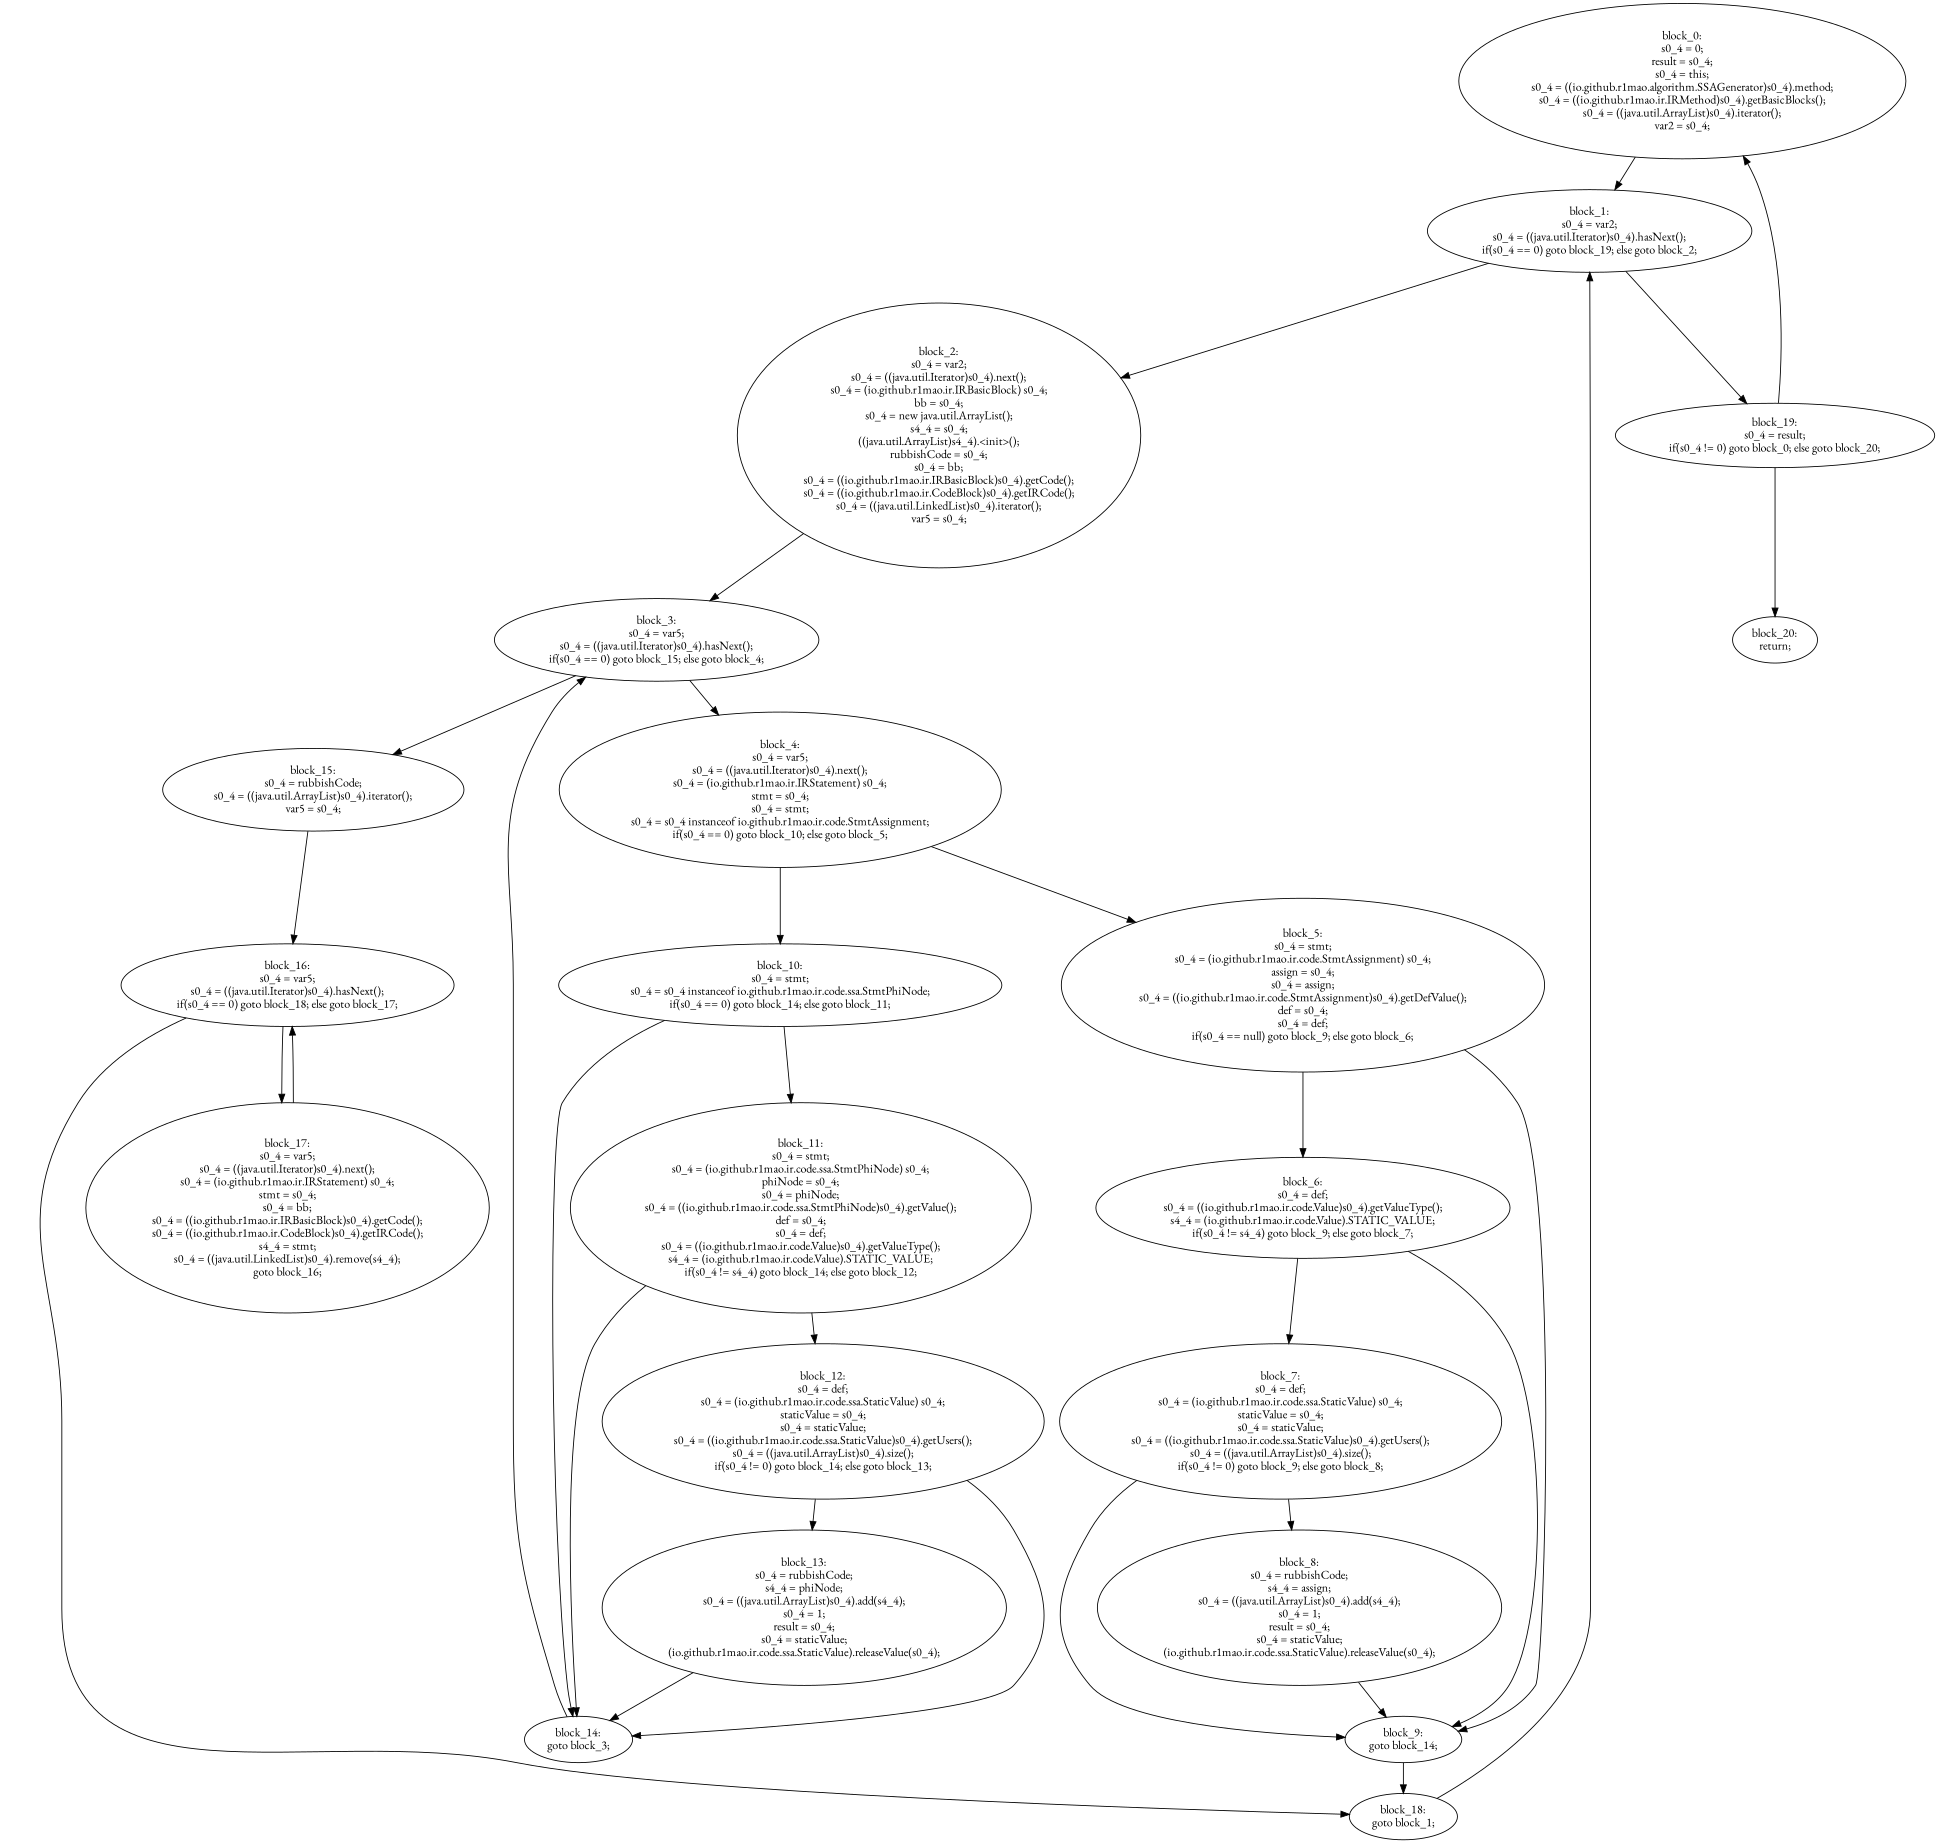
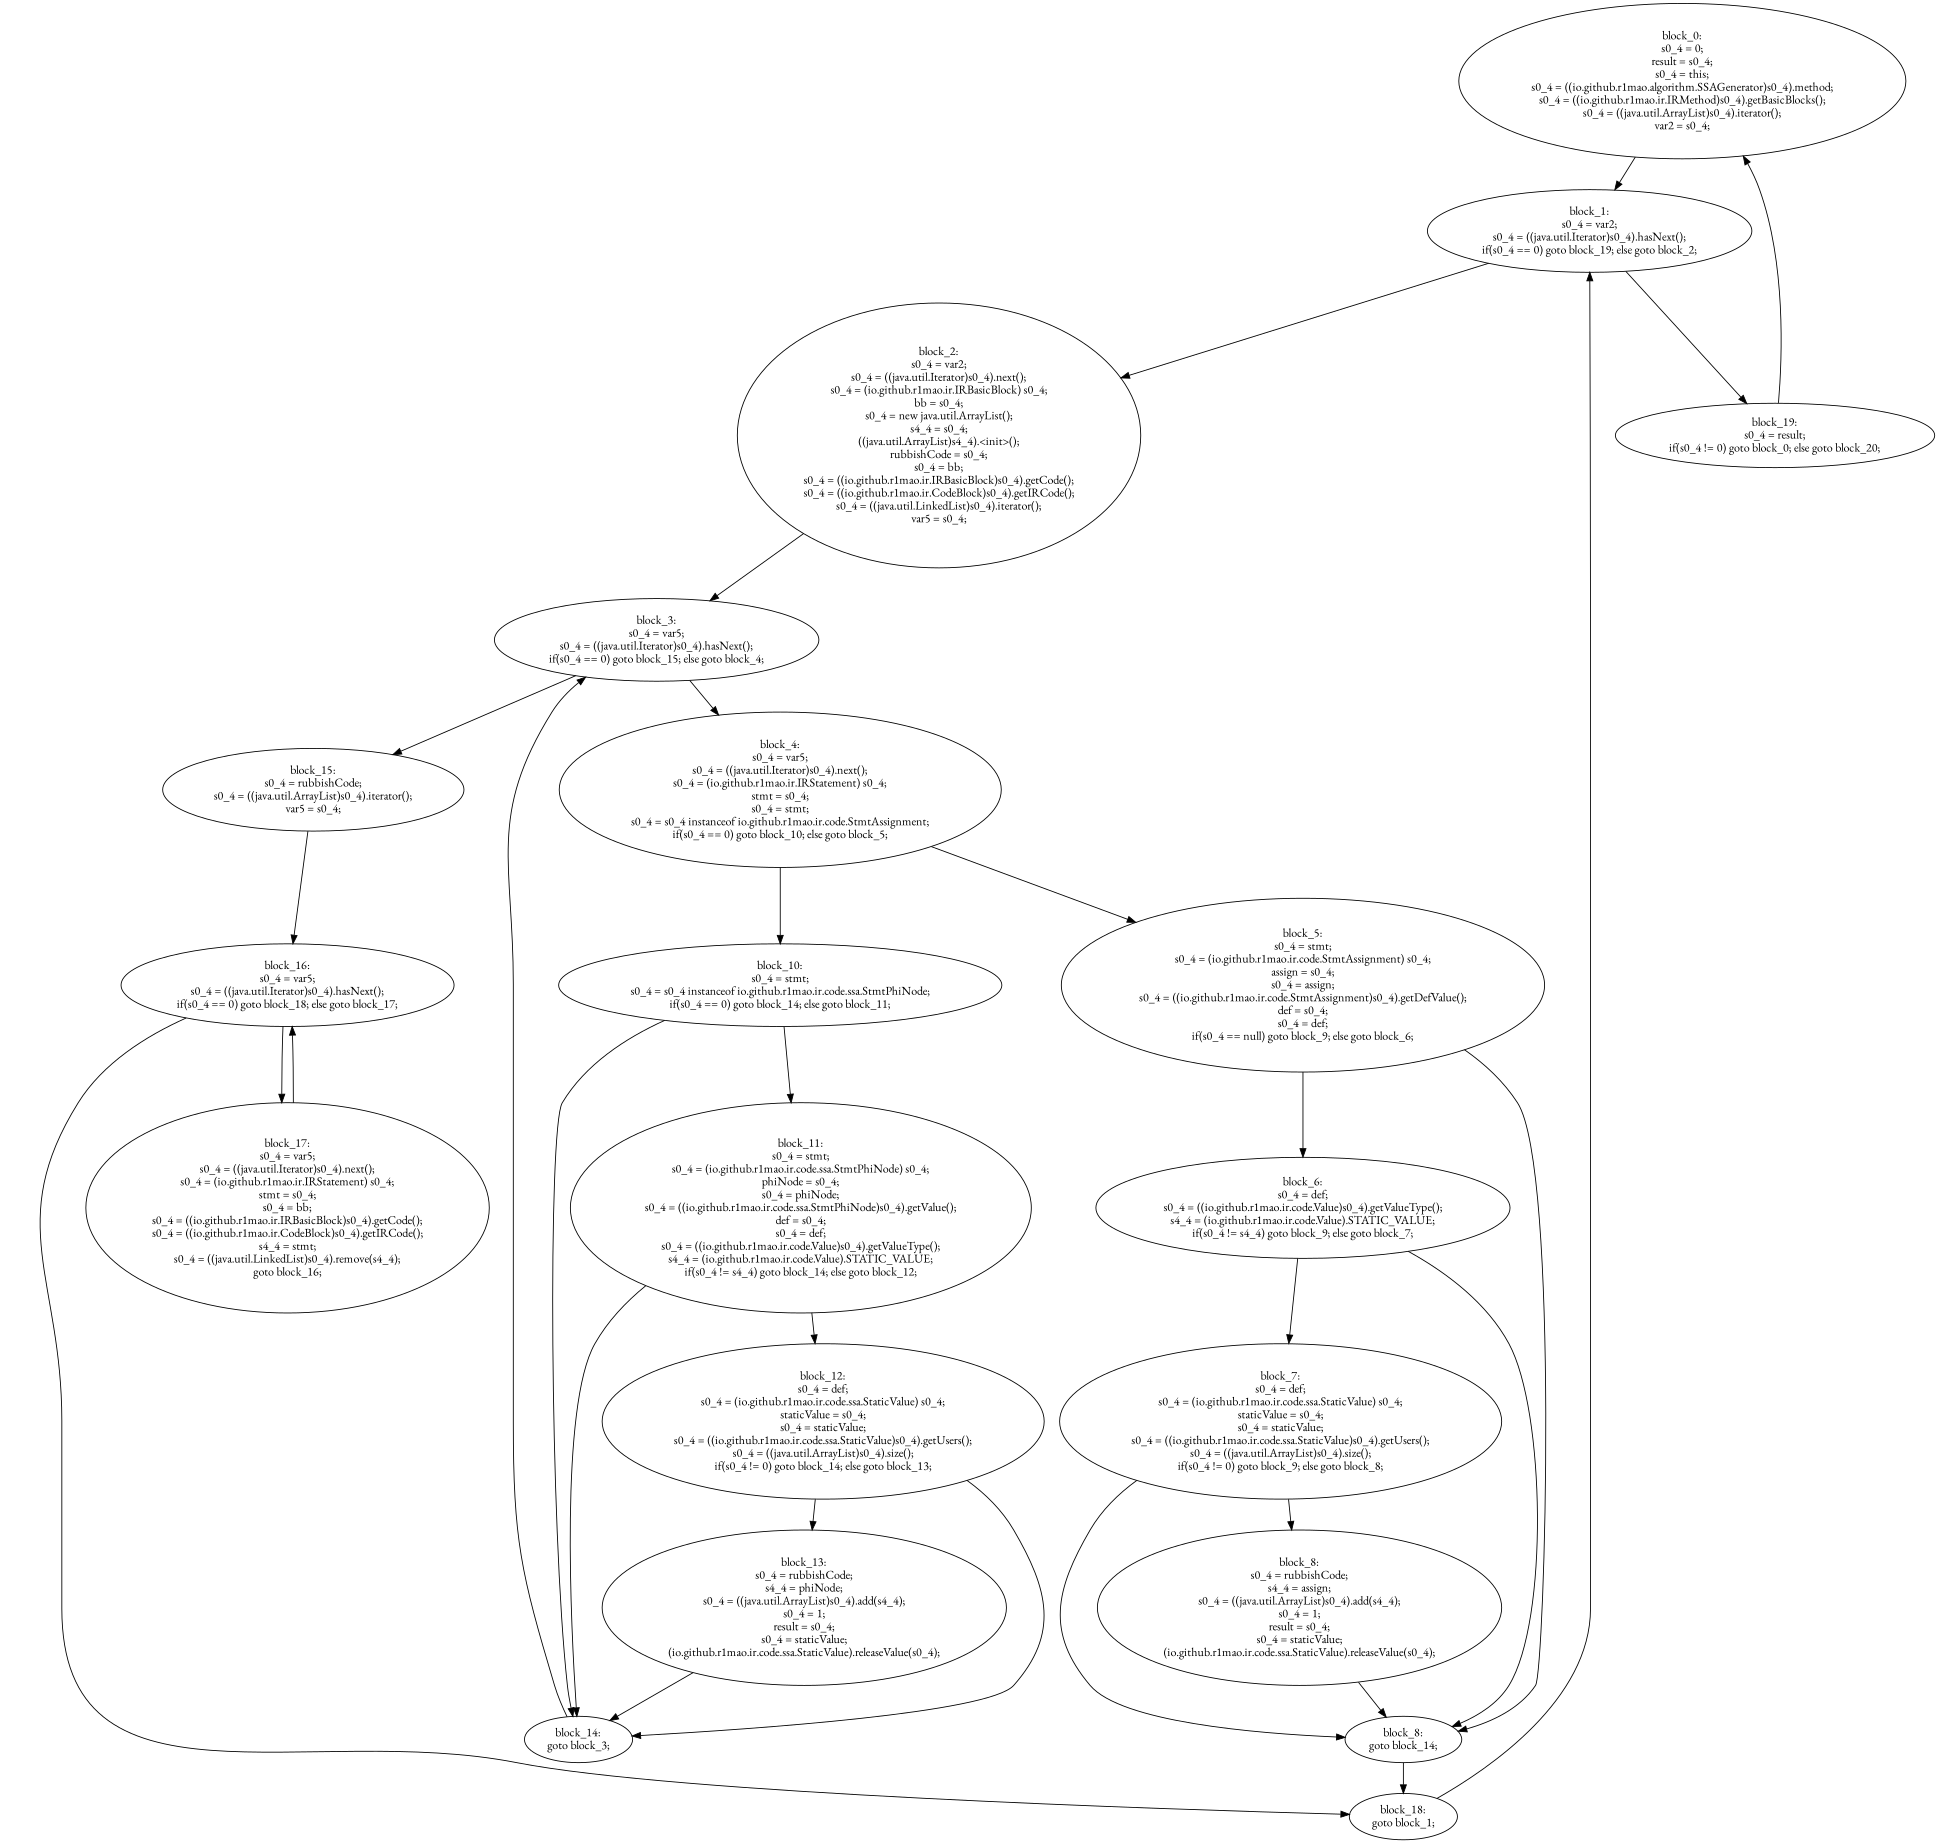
node "block_20: return;": removed
node "block_9: goto block_14;": label "block_9: goto block_14;" -> "block_8: goto block_14;"
